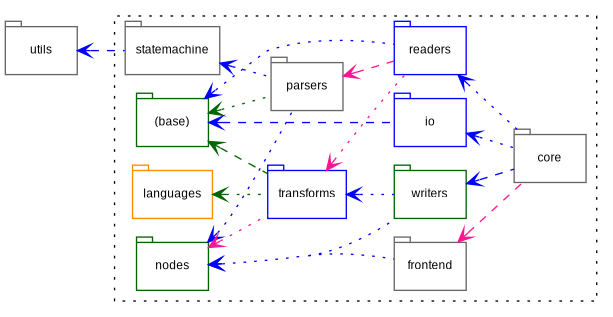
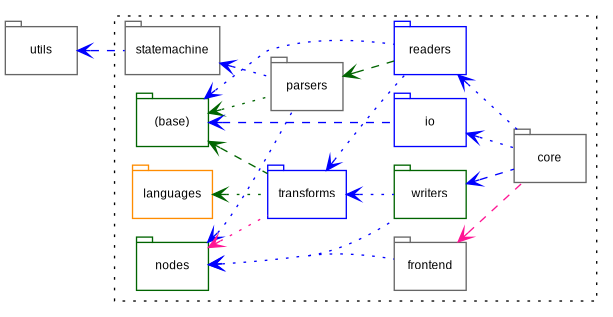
edge "readers" -> "parsers": color deeppink -> darkgreen
edge "readers" -> "transforms": color deeppink -> blue
